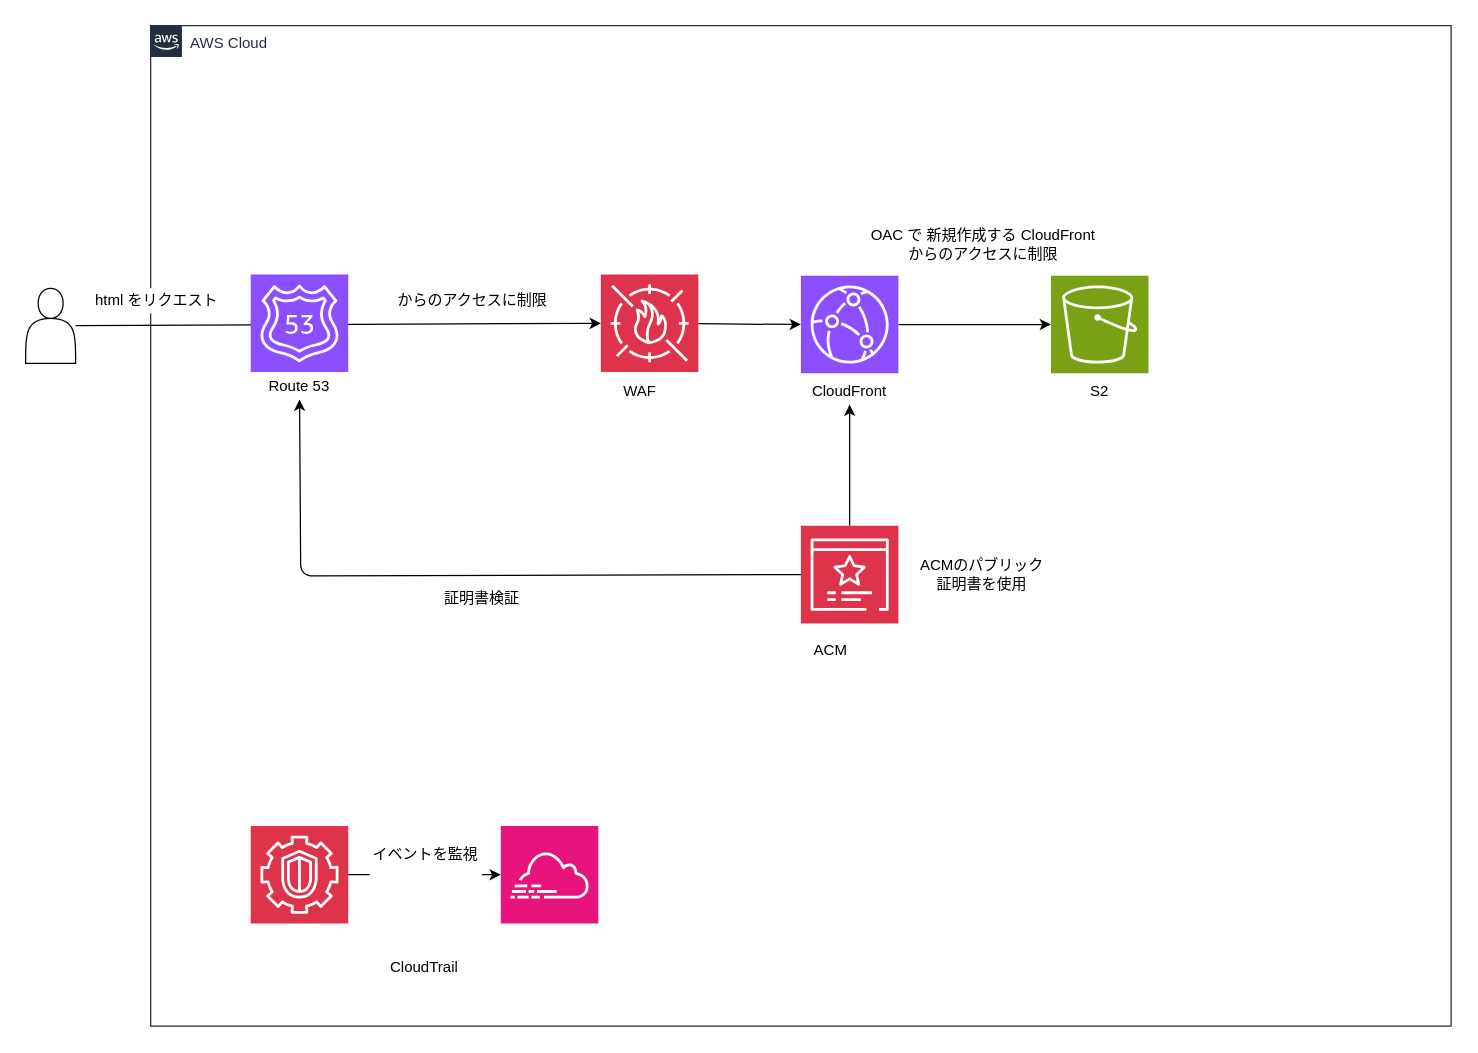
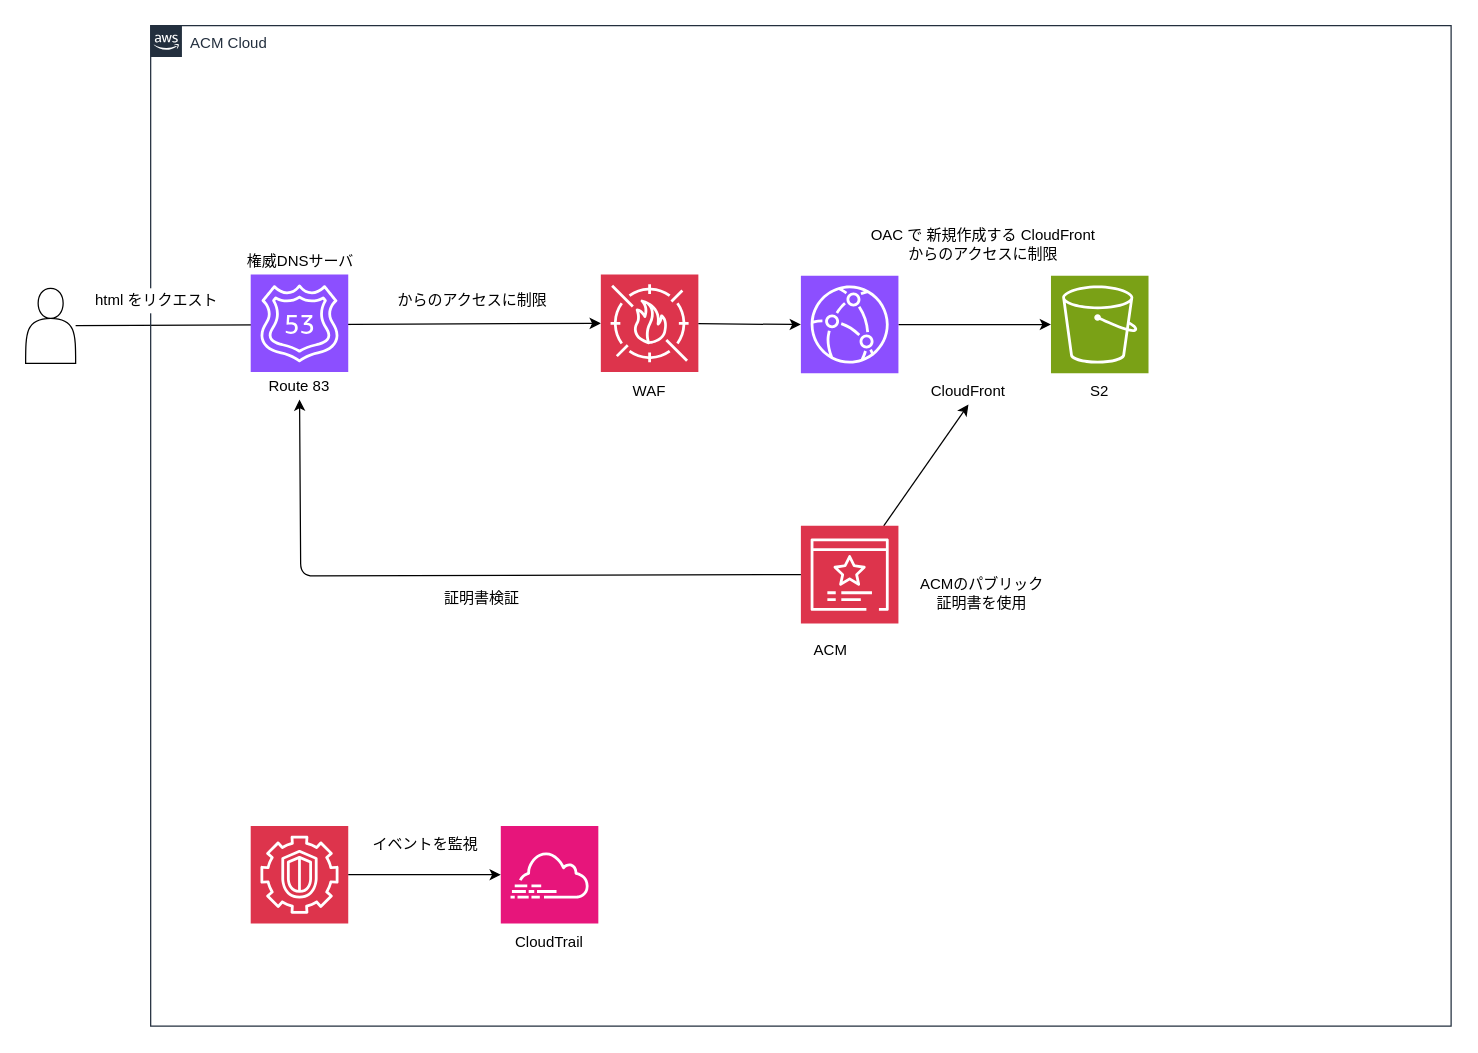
node "AWS Cloud": label "AWS Cloud" -> "ACM Cloud"
node "権威DNSサーバ": added
node "Route 53": label "Route 53" -> "Route 83"
node "WAF": size 56x25 -> 75x25
node "CloudFront": moved (849, 392) -> (968, 392)
node "ACMのパブリック証明書を使用": moved (982, 574) -> (982, 593)
node "イベントを監視": size 113x56 -> 113x38
node "CloudTrail": moved (424, 967) -> (549, 942)
